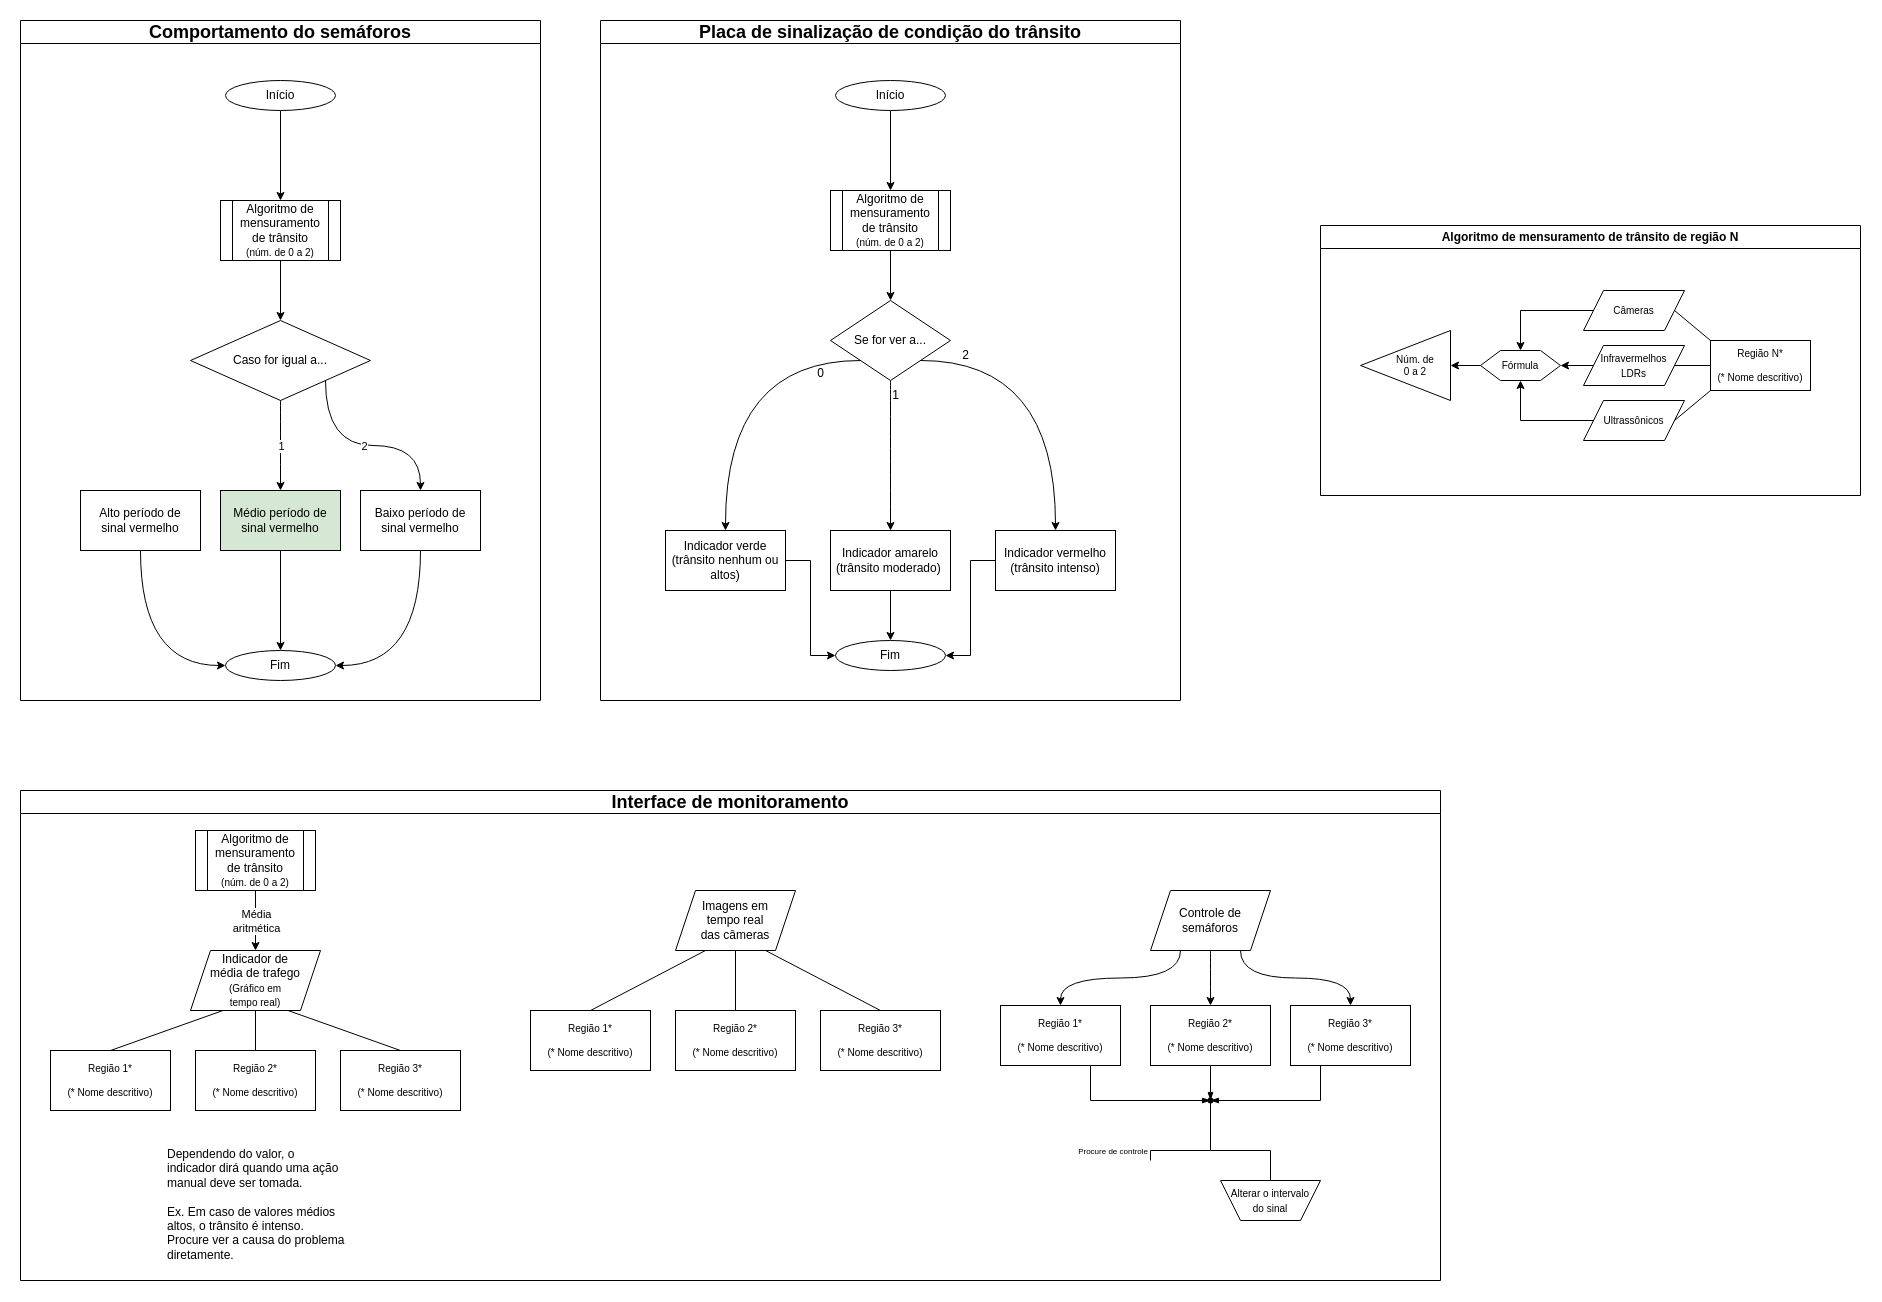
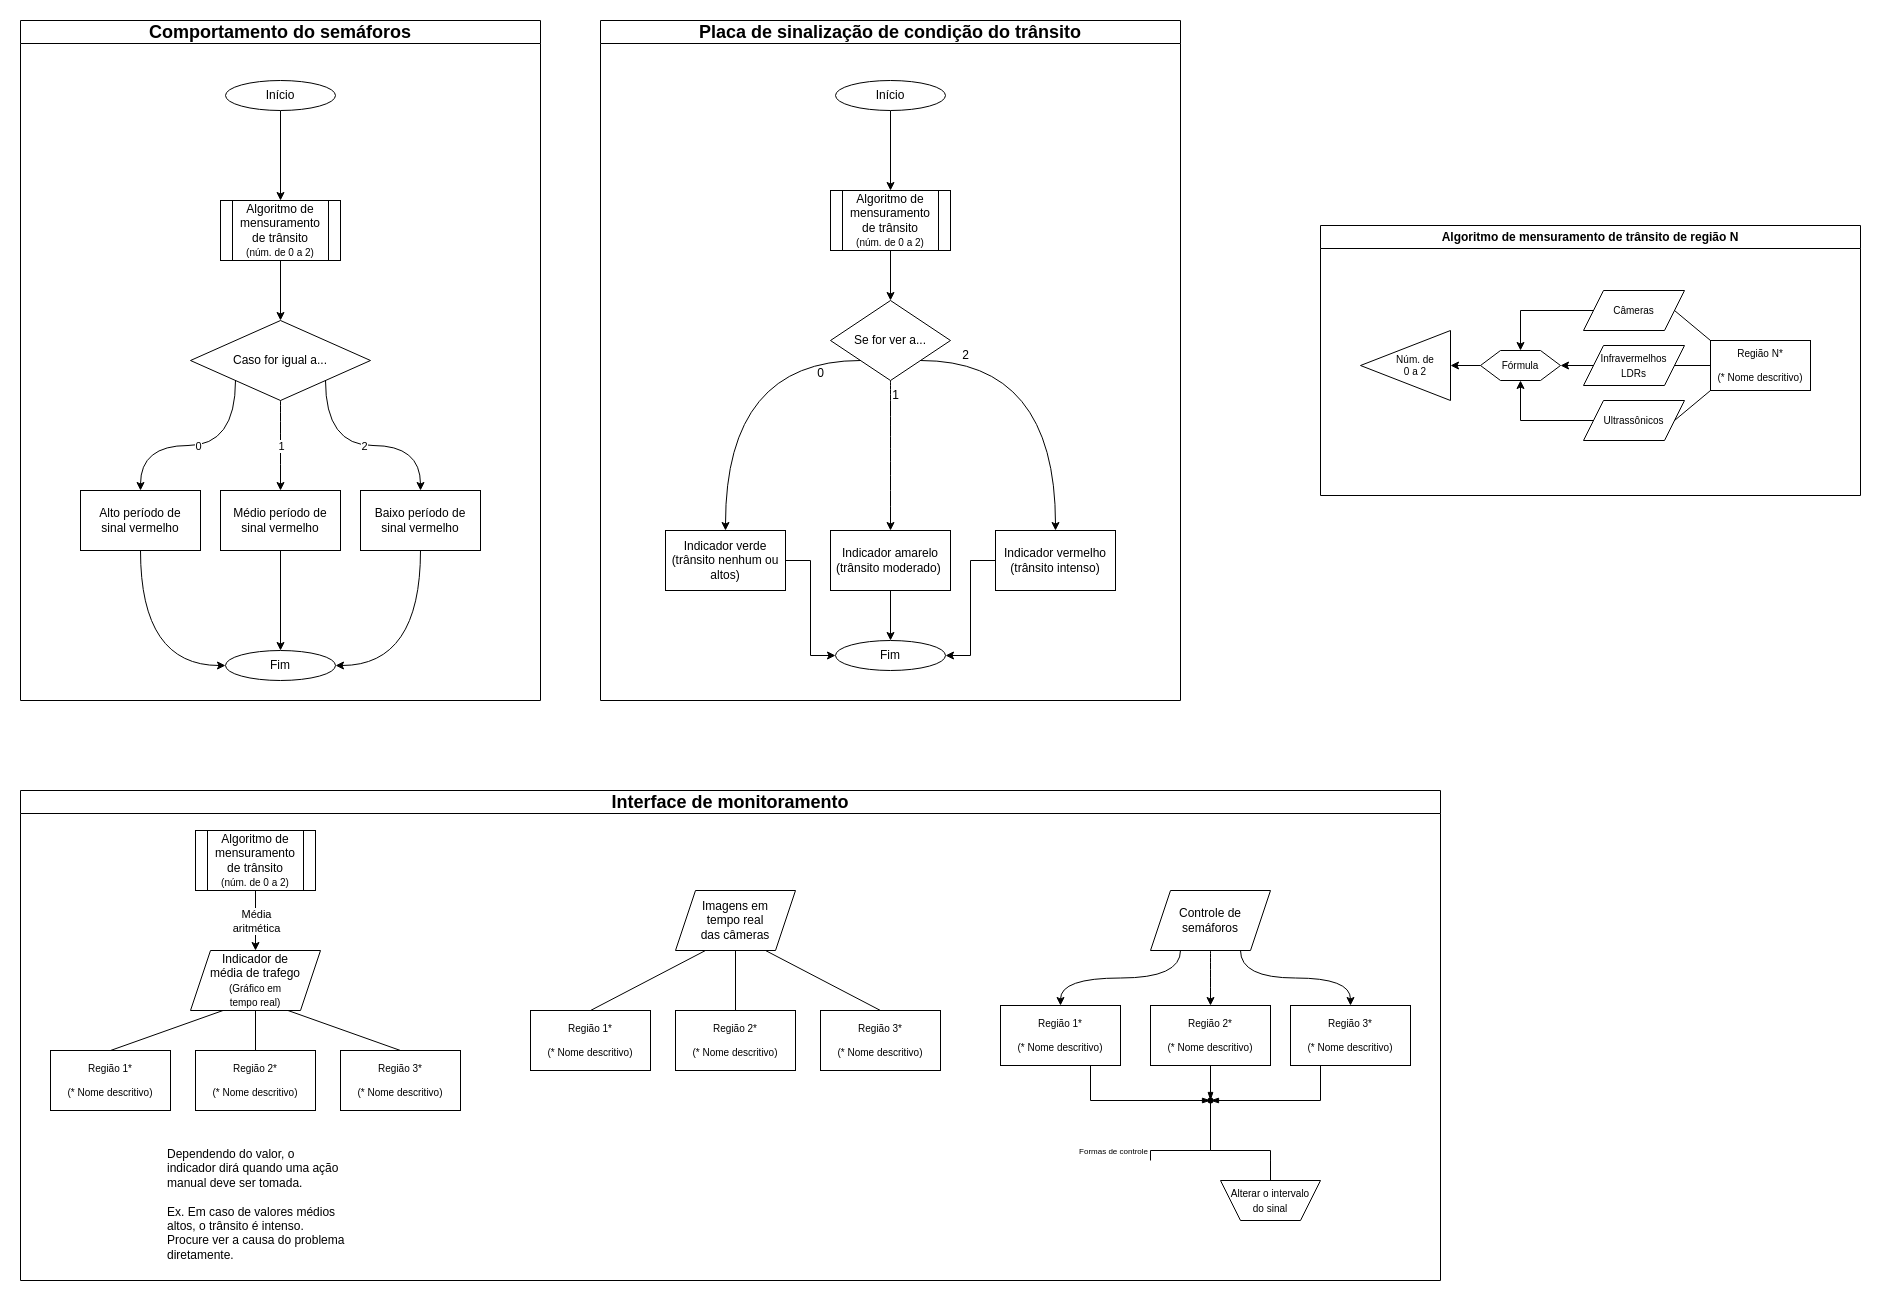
edge "Caso for igual a..." -> "Alto período de sinal vermelho": added, label "0"
node "Médio período de sinal vermelho": fillcolor #d5e8d4 -> #ffffff
node "Procure de controle": label "Procure de controle" -> "Formas de controle"
